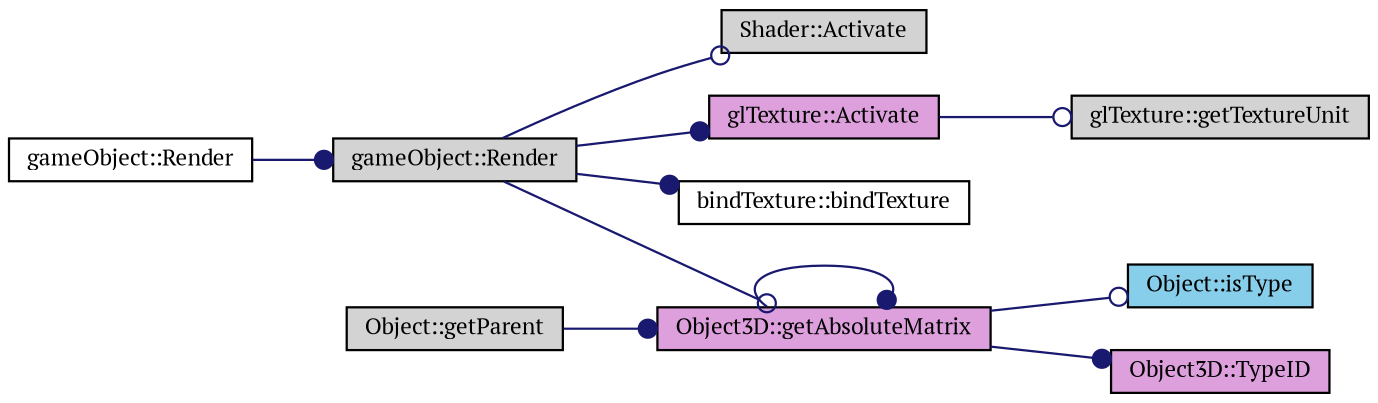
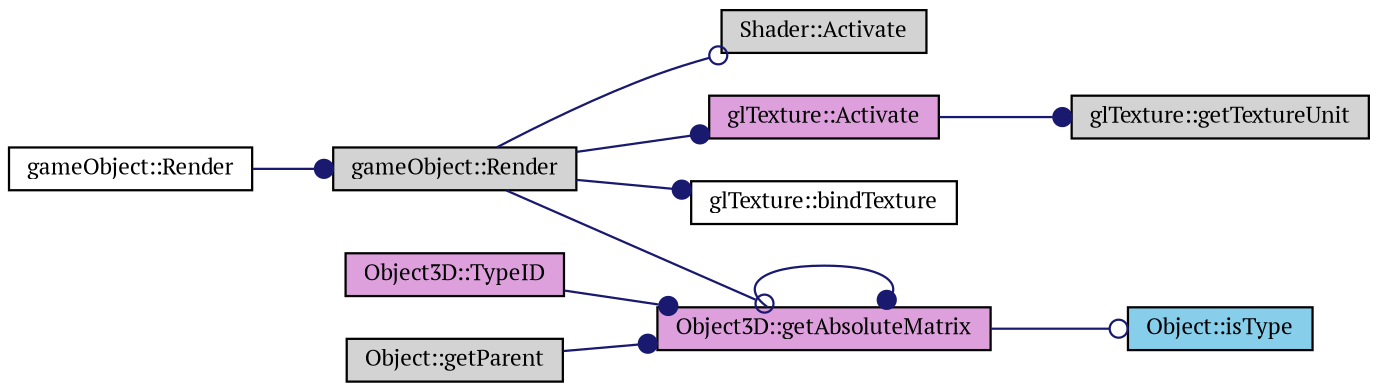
edge "glTexture::Activate" -> "glTexture::getTextureUnit": arrowhead odot -> dot
node "bindTexture::bindTexture": label "bindTexture::bindTexture" -> "glTexture::bindTexture"
edge "Object3D::getAbsoluteMatrix" -> "Object3D::TypeID": reversed
